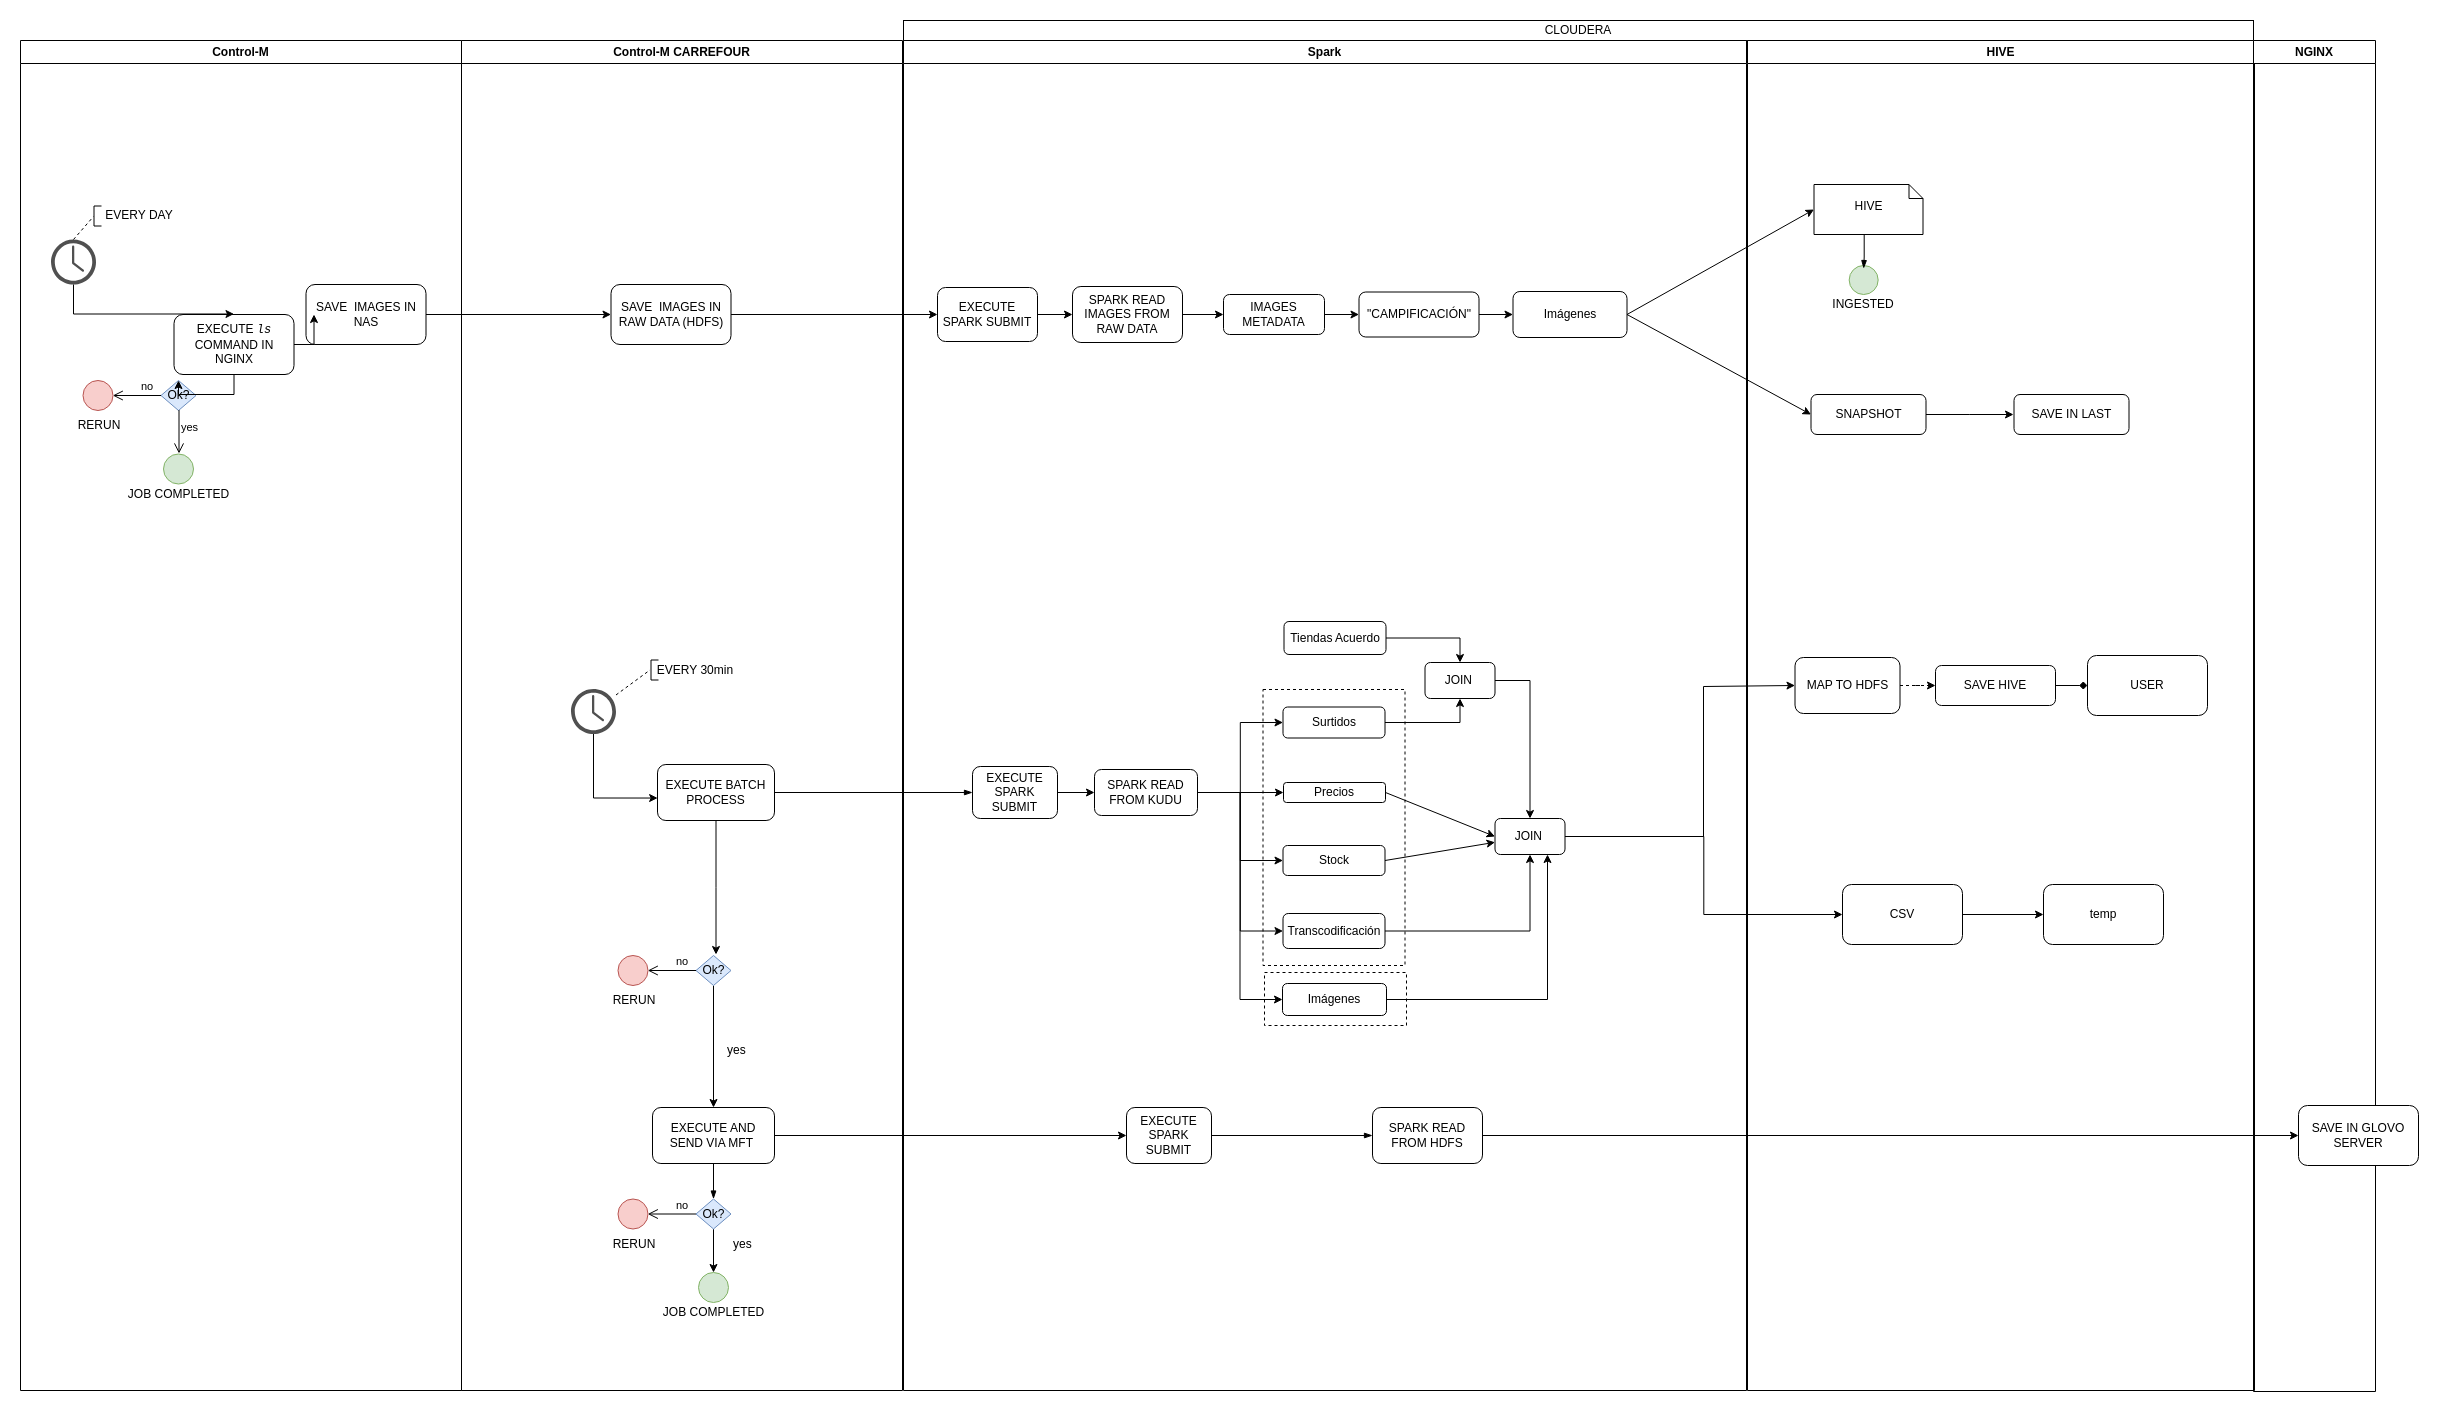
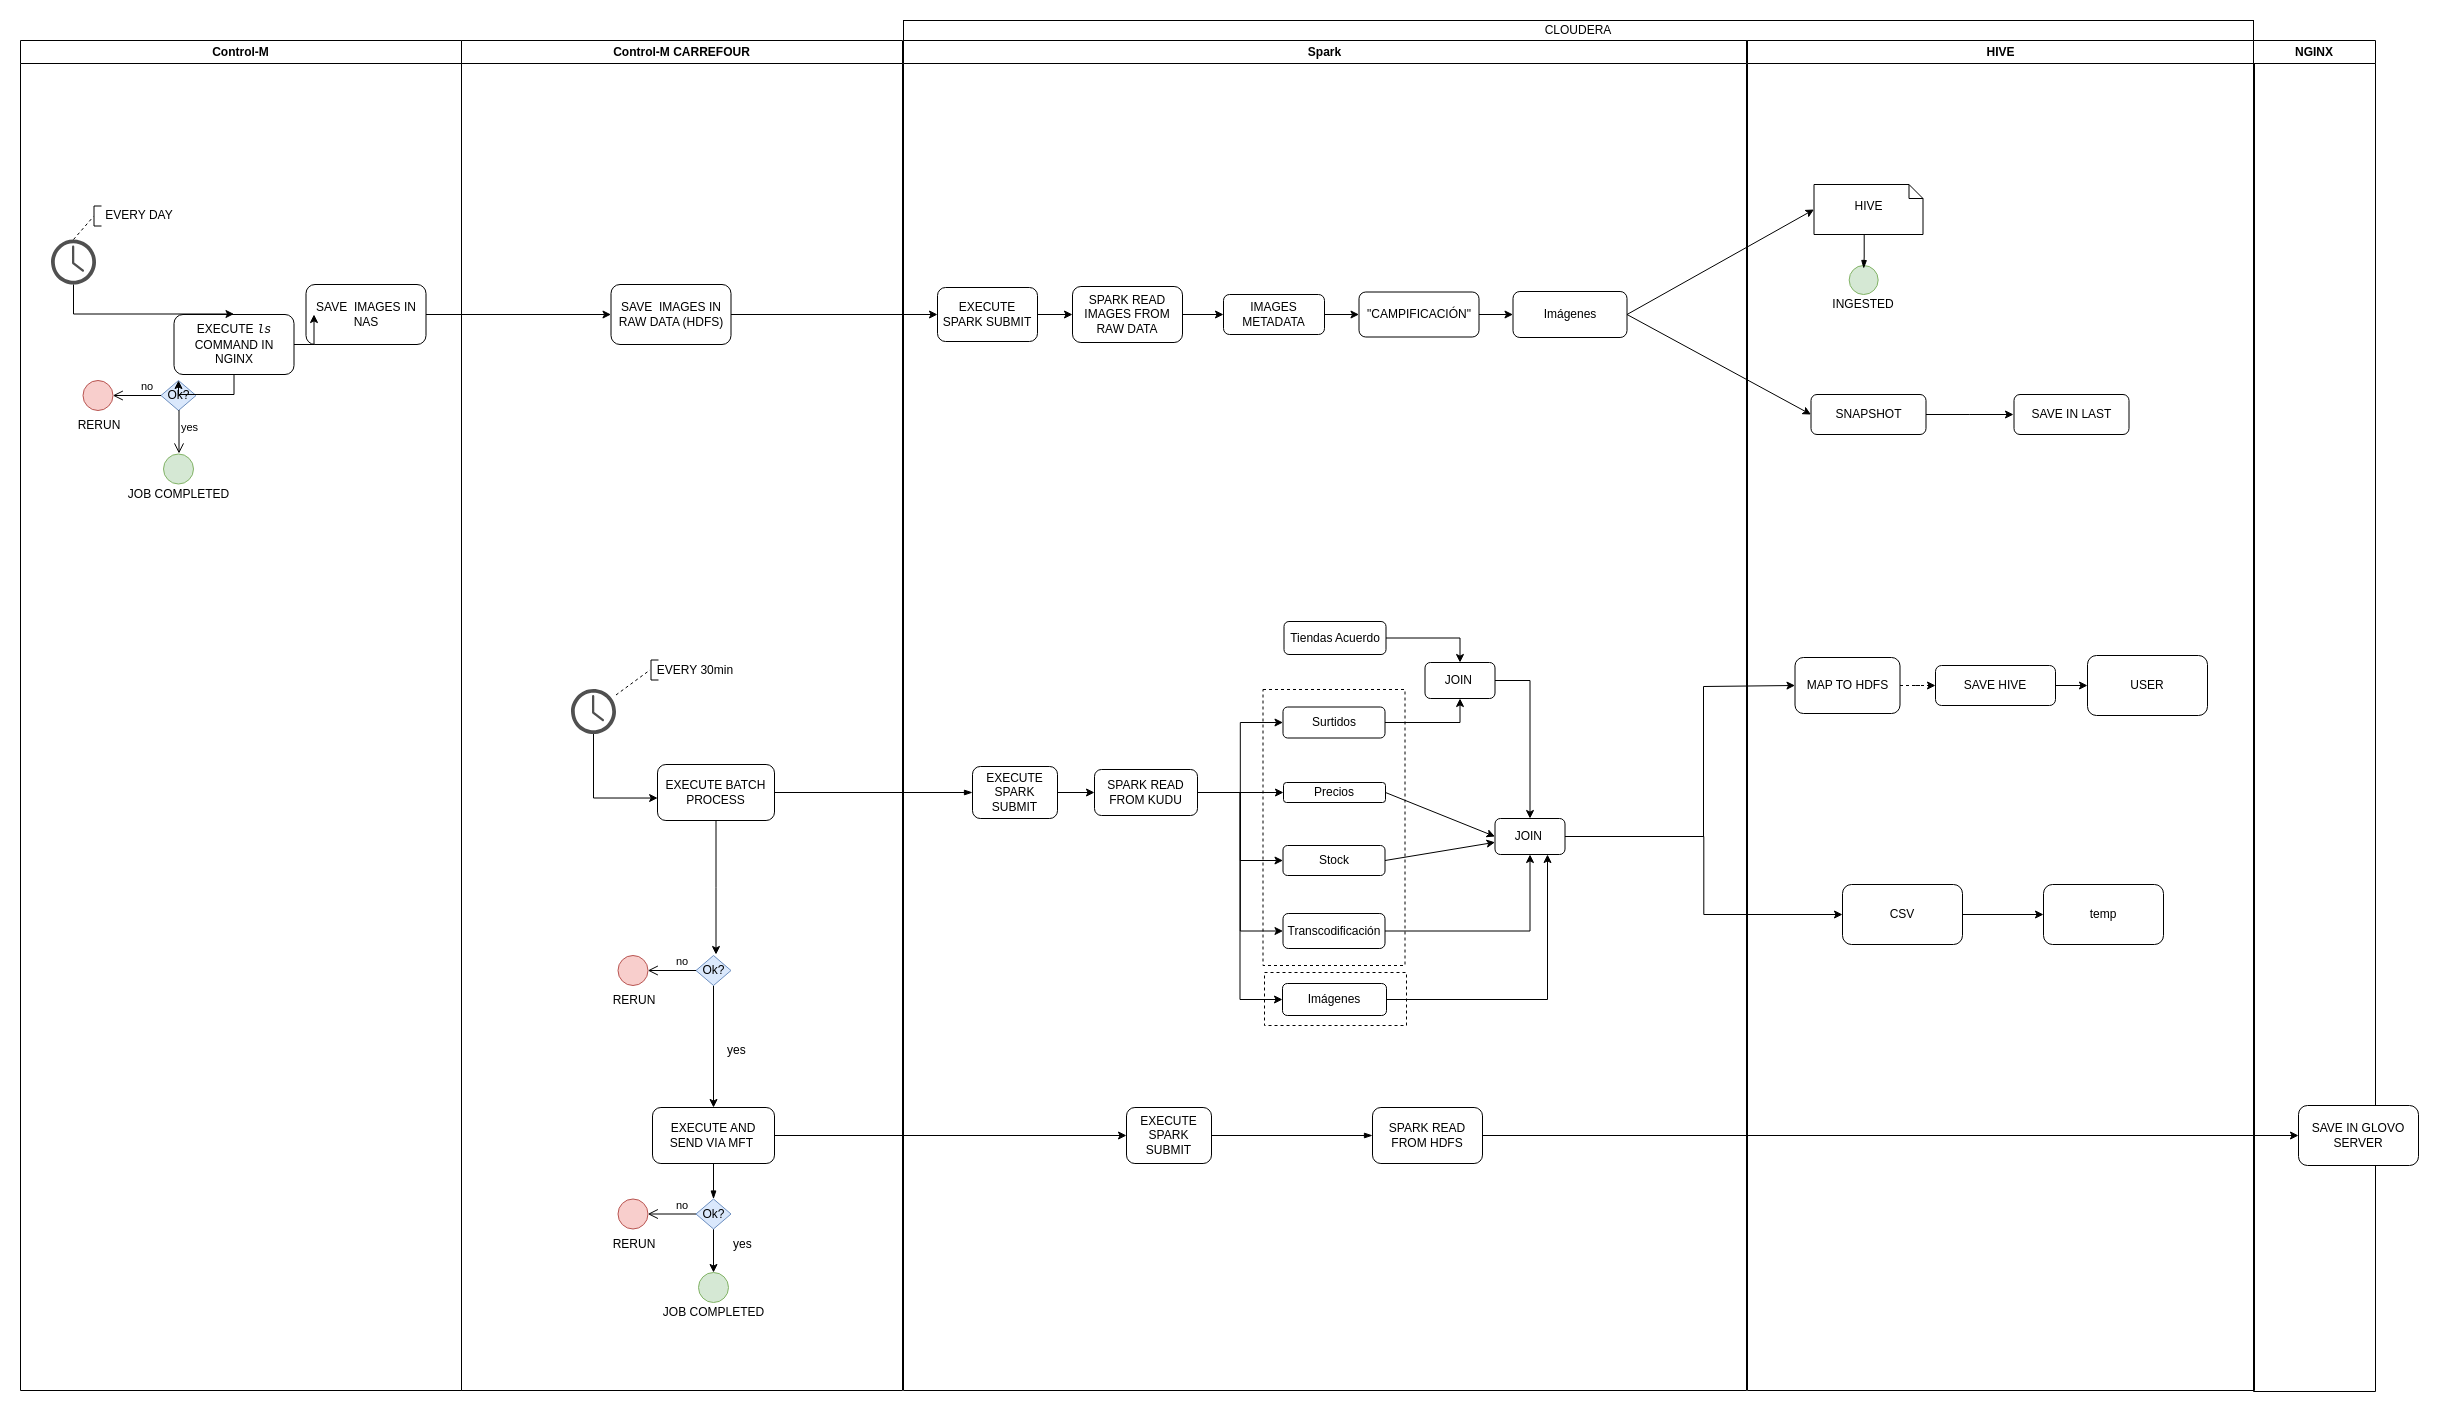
edge "SAVE HIVE" -> "USER": arrowhead diamond -> classic
